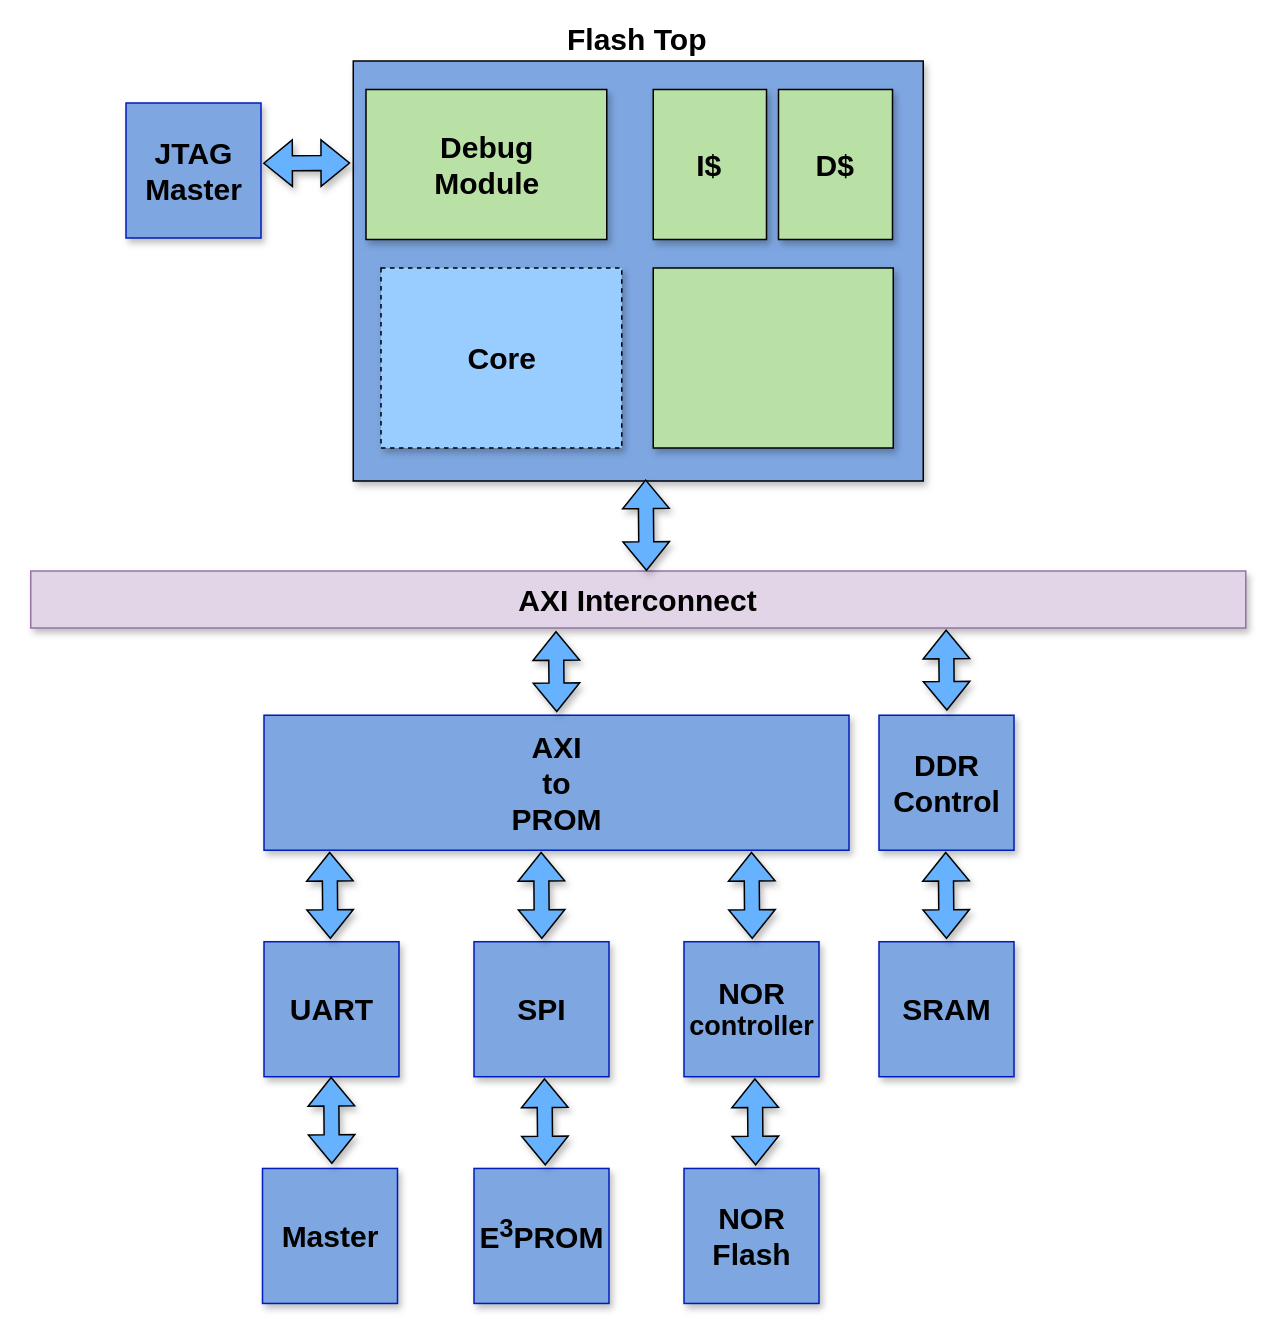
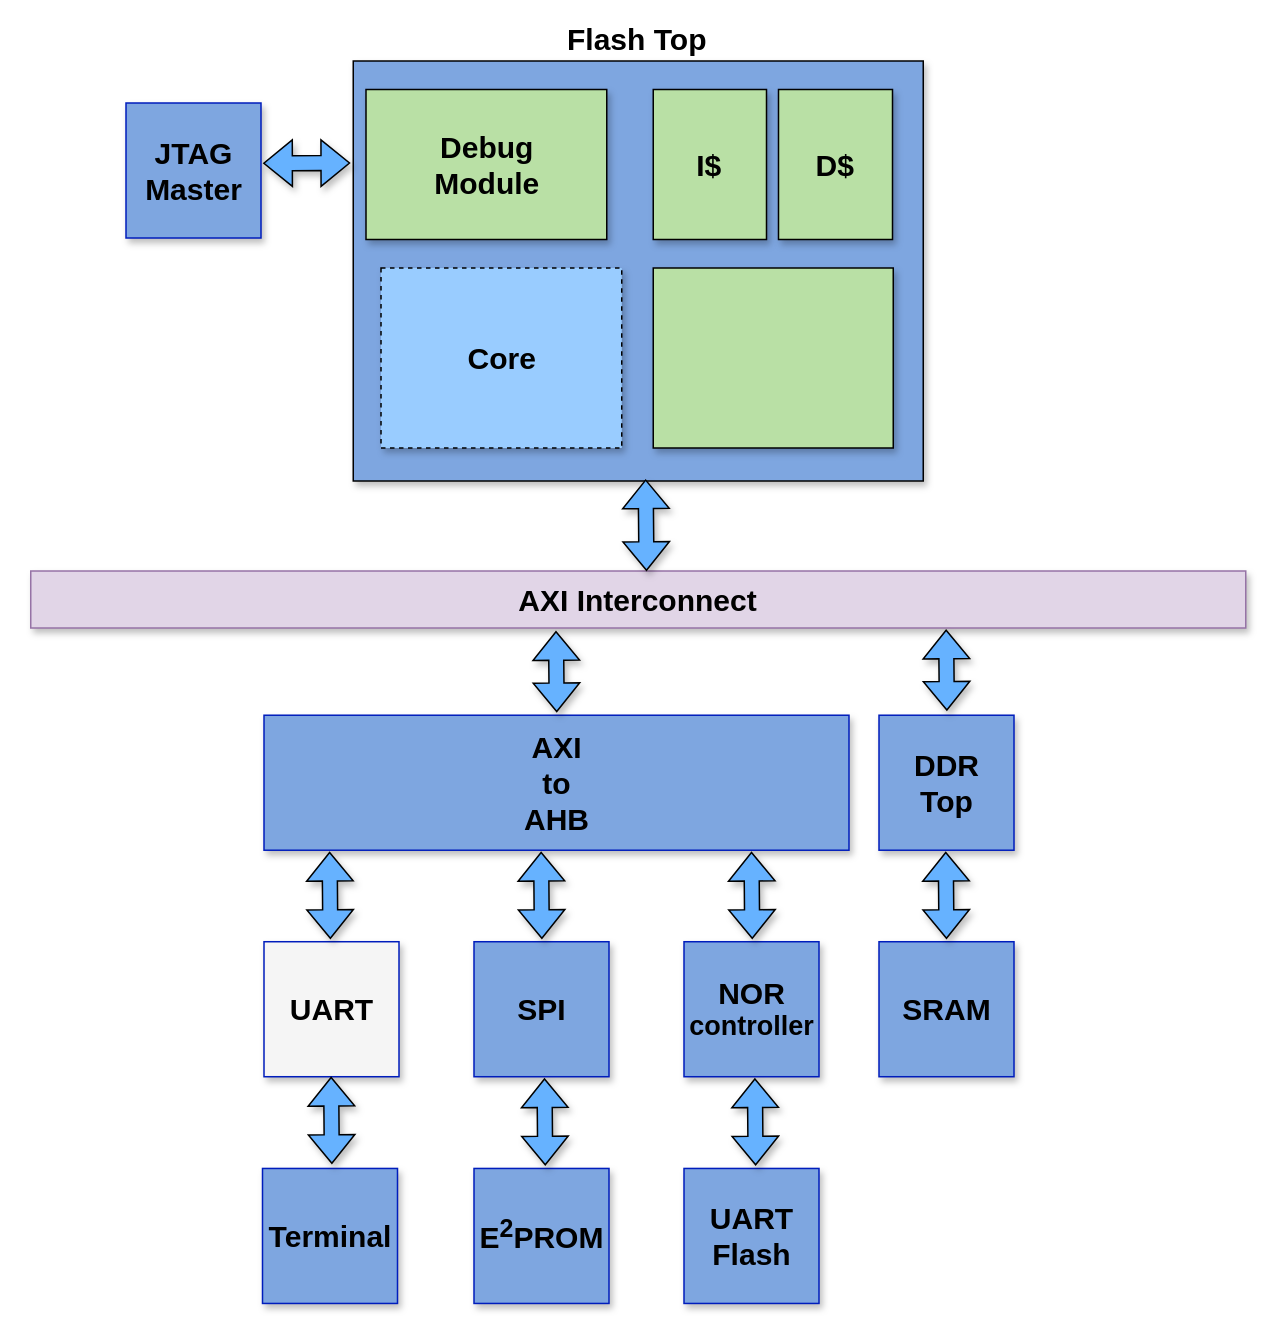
node "AXI to PROM": label "AXI to PROM" -> "AXI to AHB"
node "DDR Control": label "DDR Control" -> "DDR Top"
node "UART": fillcolor #7ea6e0 -> #f5f5f5
node "Master": label "Master" -> "Terminal"
node "E3PROM": label "E3PROM" -> "E2PROM"
node "NOR Flash": label "NOR Flash" -> "UART Flash"
